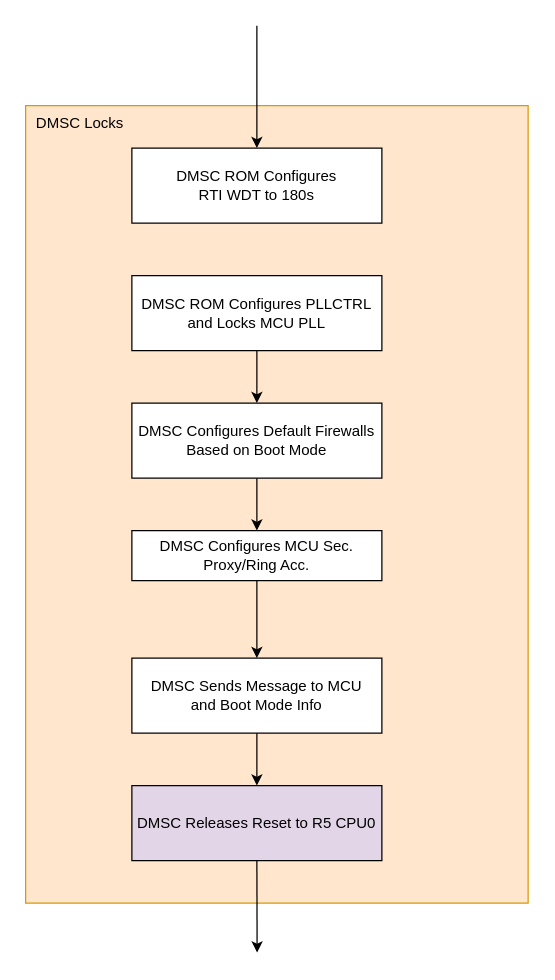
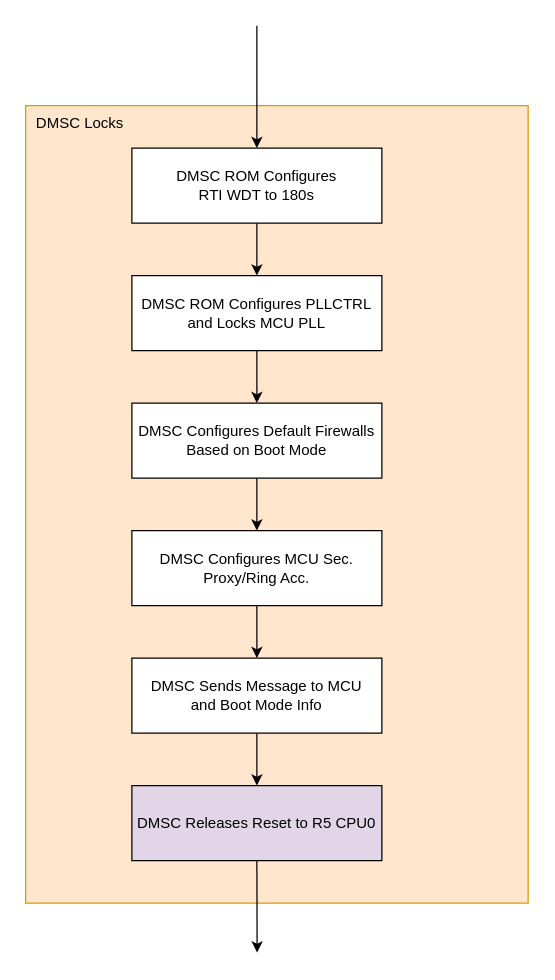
edge "DMSC ROM Configures RTI WDT to 180s" -> "DMSC ROM Configures PLLCTRL and Locks MCU PLL": added
node "DMSC Configures MCU Sec. Proxy/Ring Acc.": size 250x50 -> 250x75
